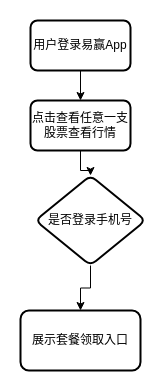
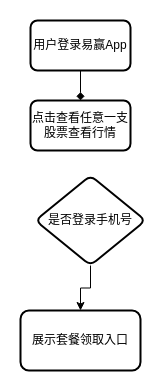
edge "用户登录易赢App" -> "点击查看任意一支股票查看行情": arrowhead classic -> diamond
edge "点击查看任意一支股票查看行情" -> "是否登录手机号": removed
